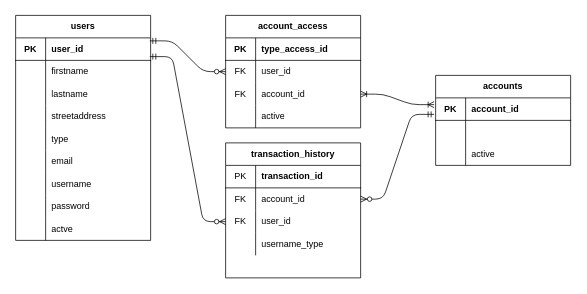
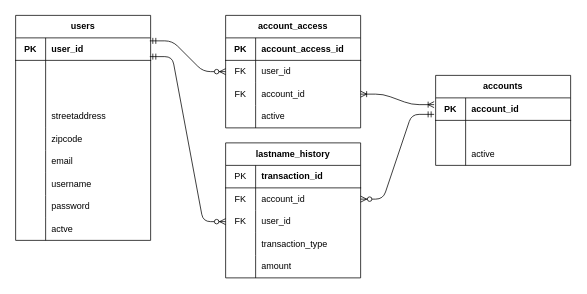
node "type_access_id": label "type_access_id" -> "account_access_id"
node "firstname": removed
node "lastname": removed
node "type": label "type" -> "zipcode"
node "transaction_history": label "transaction_history" -> "lastname_history"
node "username_type": label "username_type" -> "transaction_type"
node "amount": added
